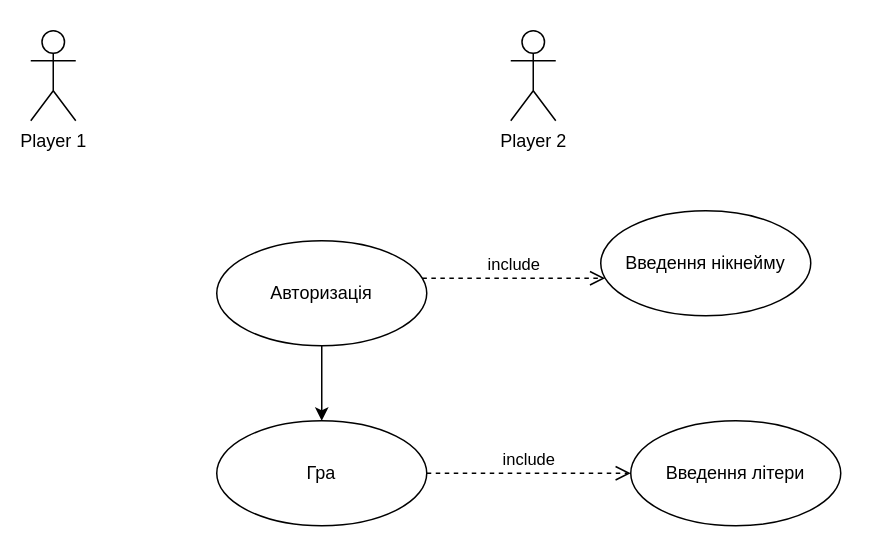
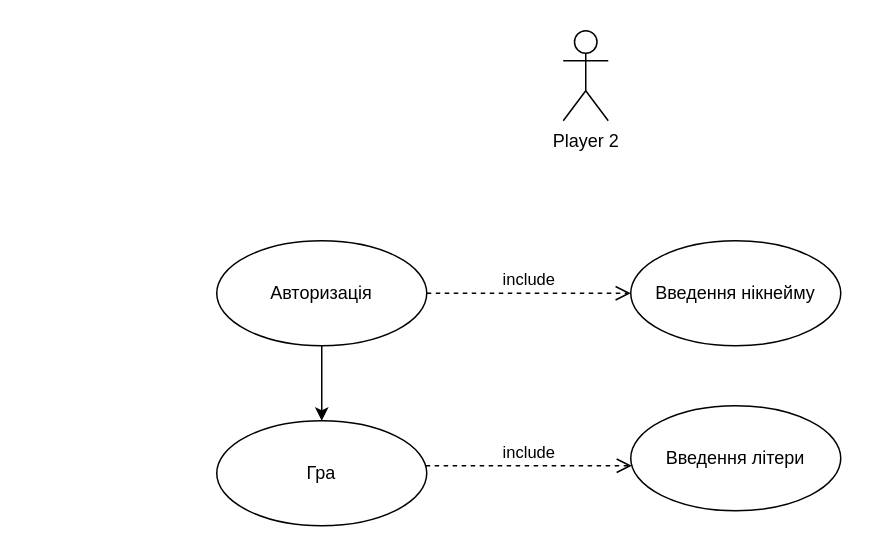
node "Player 1": removed
node "Player 2": moved (533, 76) -> (586, 76)
node "Введення нікнейму": moved (706, 263) -> (736, 293)
node "Введення літери": moved (736, 473) -> (736, 458)
